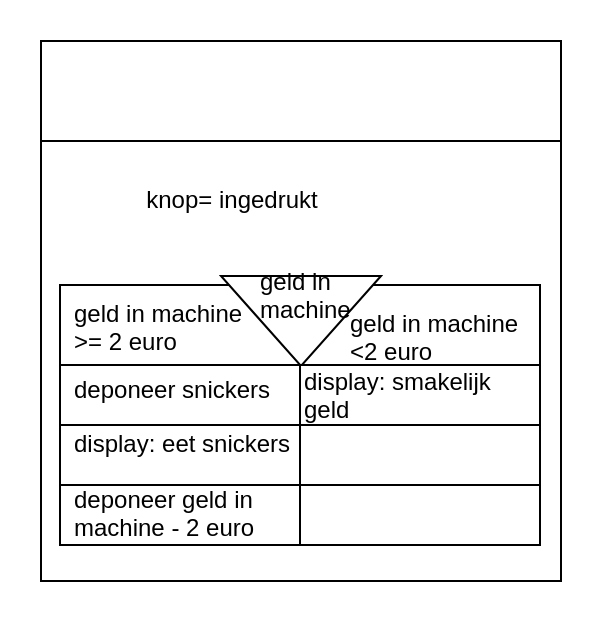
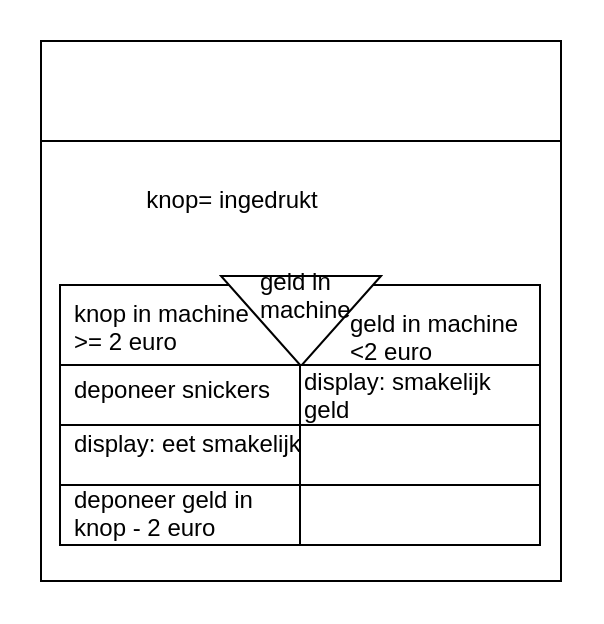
node "geld in machine >= 2 euro": label "geld in machine >= 2 euro" -> "knop in machine >= 2 euro"
node "display: eet snickers": label "display: eet snickers" -> "display: eet smakelijk"
node "deponeer geld in machine - 2 euro": label "deponeer geld in machine - 2 euro" -> "deponeer geld in knop - 2 euro"
